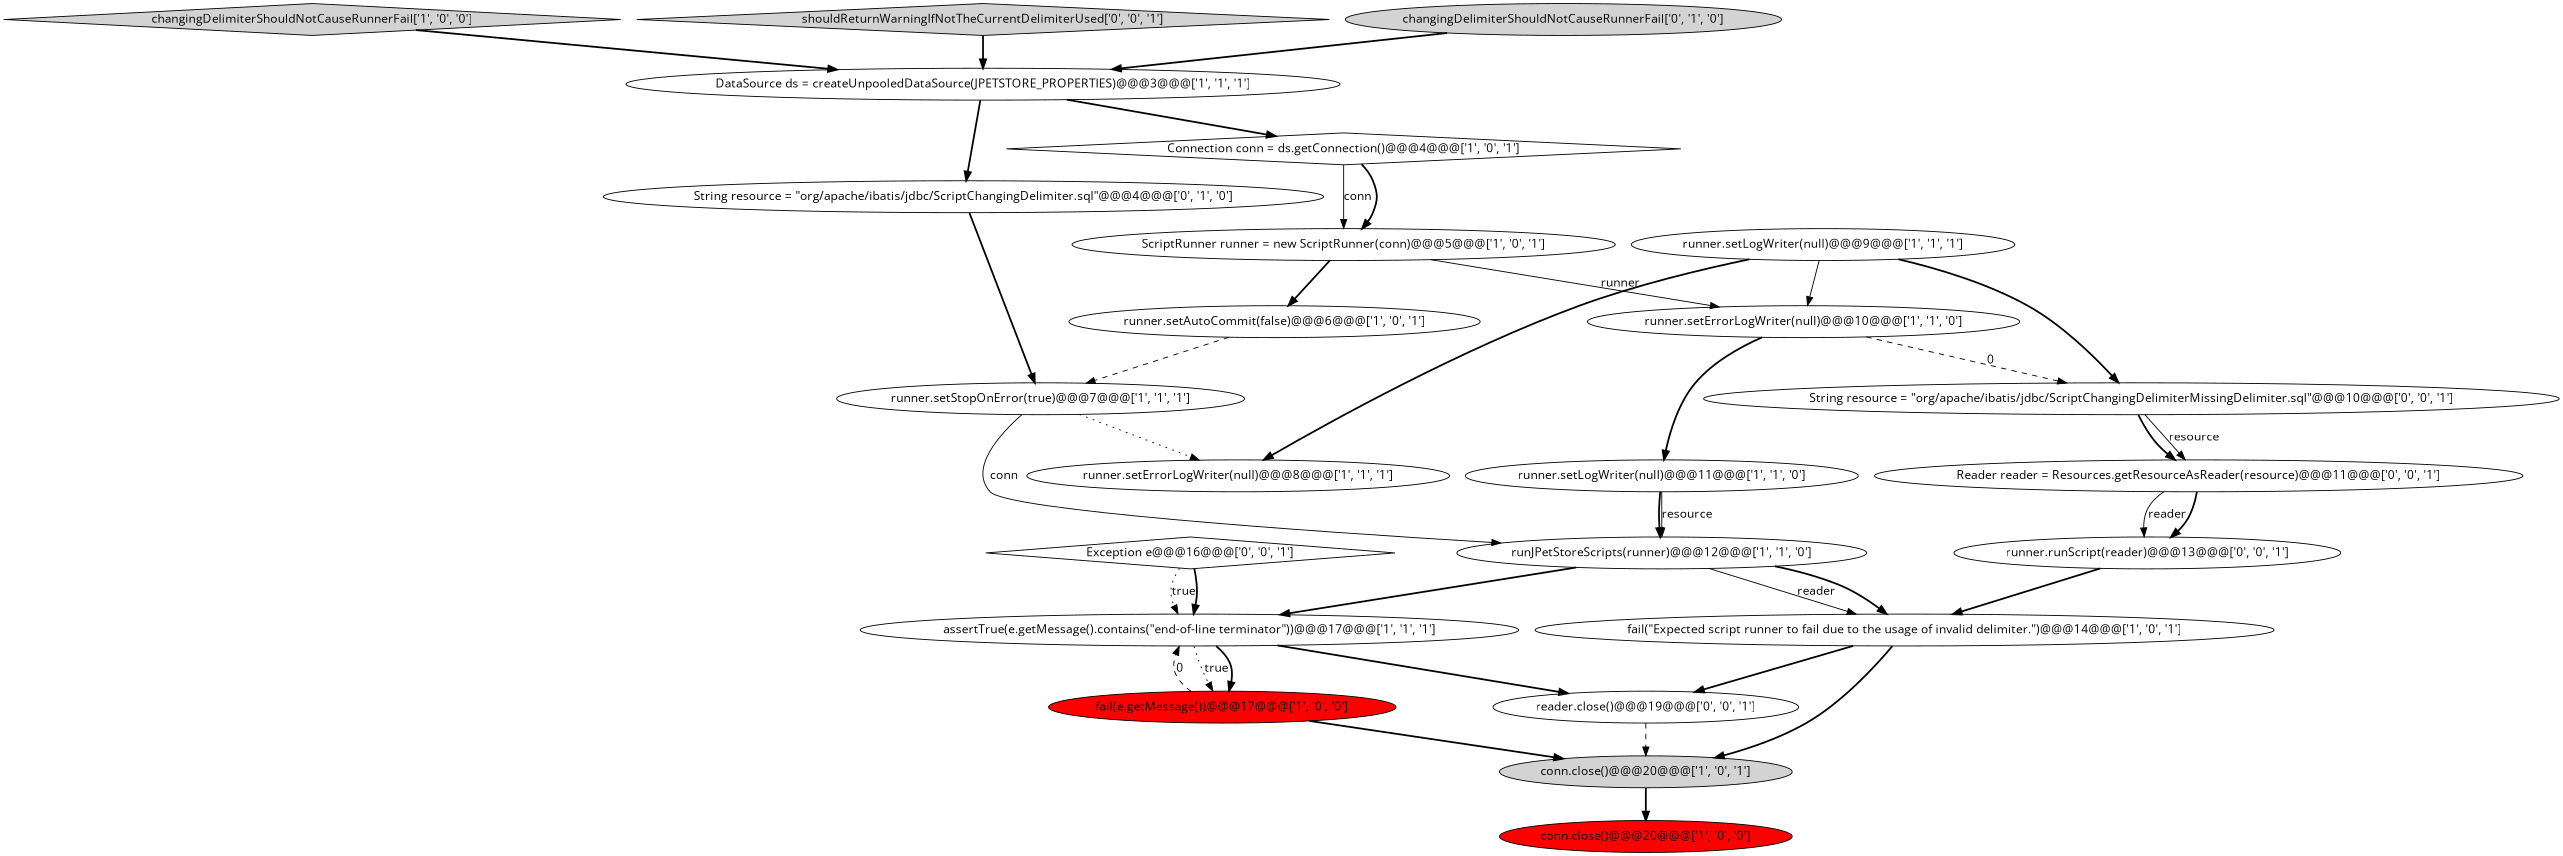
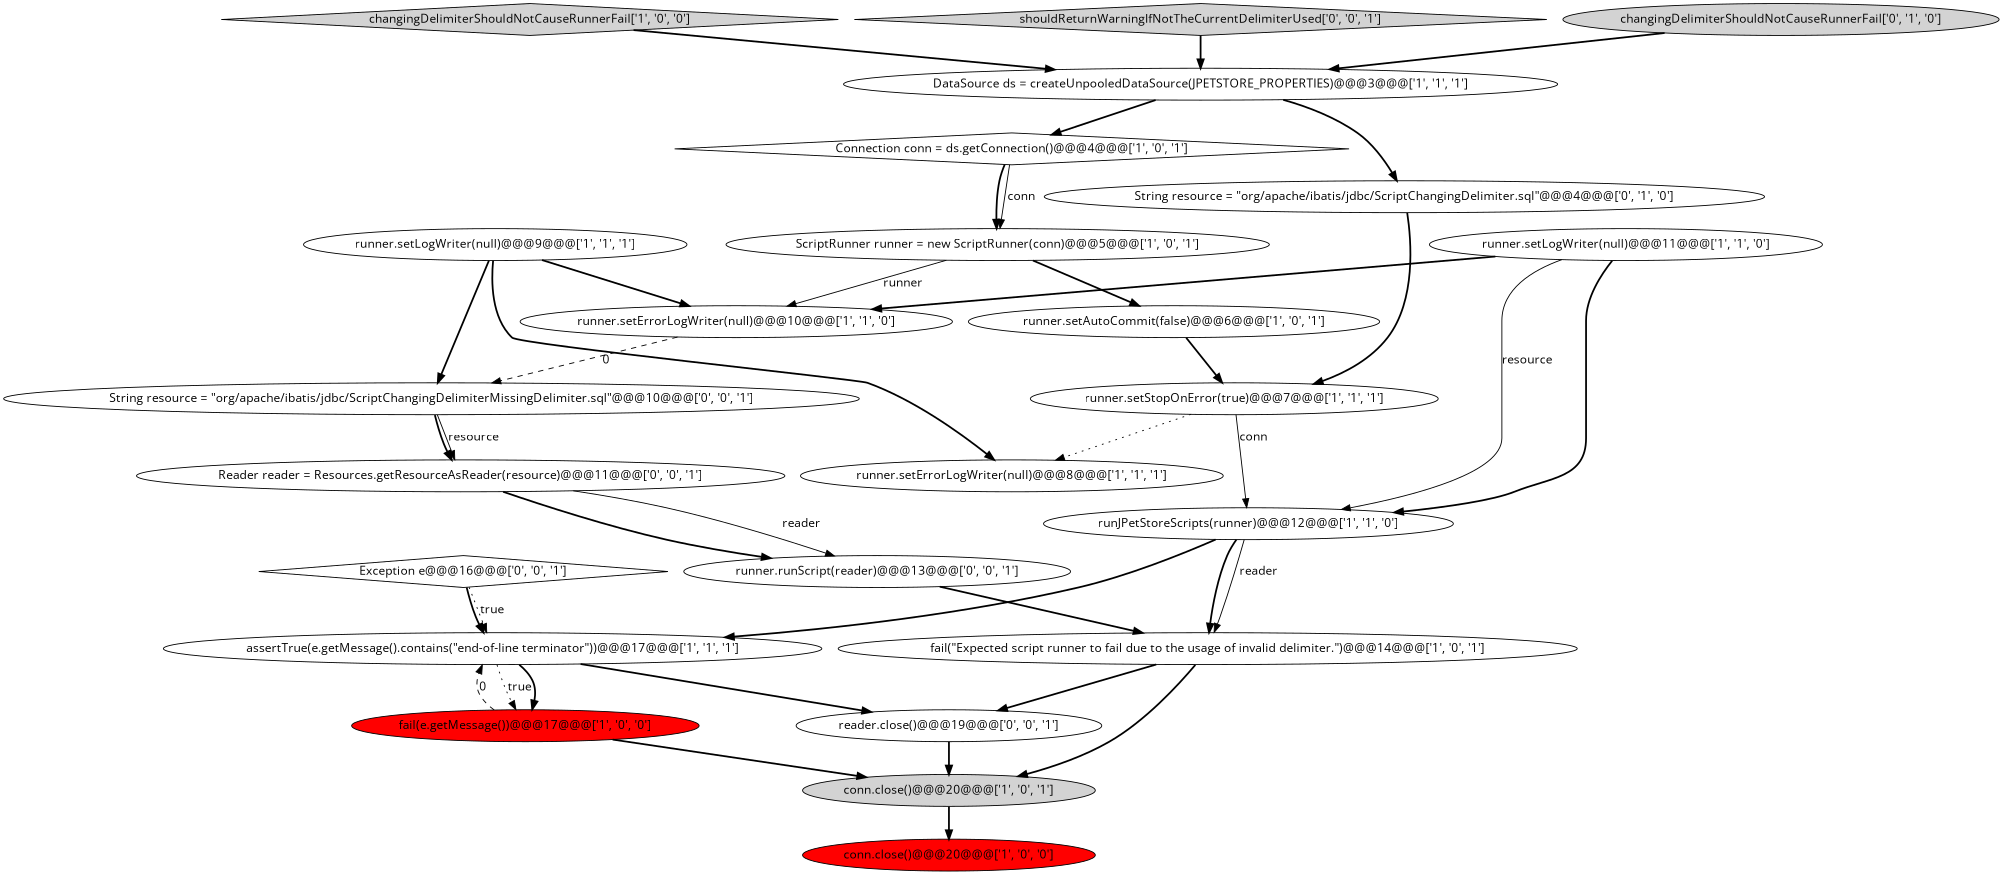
edge "runner.setLogWriter(null)@@@9@@@['1', '1', '1']" -> "runner.setErrorLogWriter(null)@@@10@@@['1', '1', '0']": style solid -> bold
edge "runner.setAutoCommit(false)@@@6@@@['1', '0', '1']" -> "runner.setStopOnError(true)@@@7@@@['1', '1', '1']": style dashed -> bold
edge "runner.setErrorLogWriter(null)@@@10@@@['1', '1', '0']" -> "runner.setLogWriter(null)@@@11@@@['1', '1', '0']": reversed
edge "reader.close()@@@19@@@['0', '0', '1']" -> "conn.close()@@@20@@@['1', '0', '1']": style dashed -> bold
